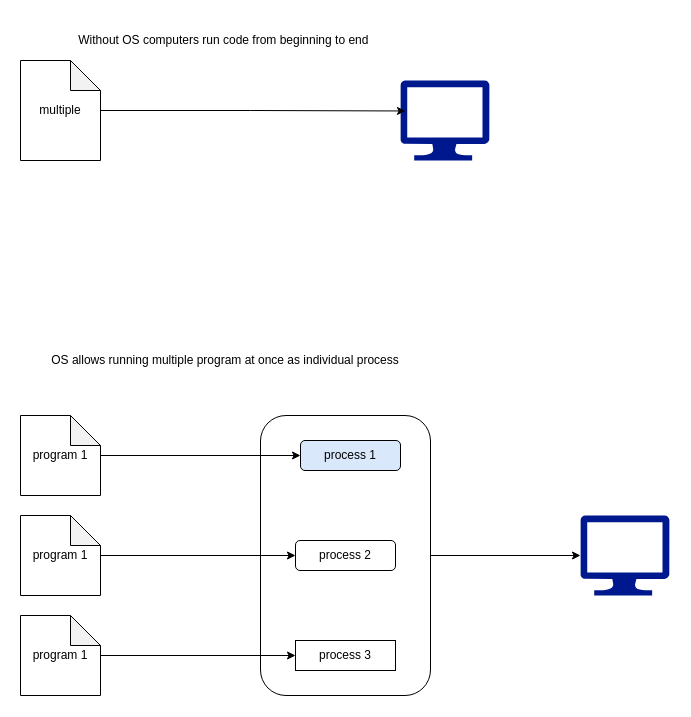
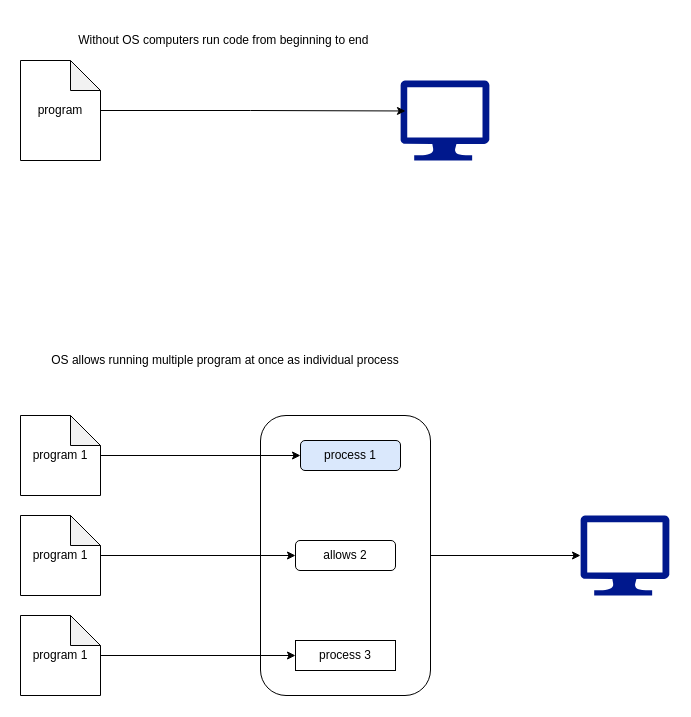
node "multiple": label "multiple" -> "program"
node "process 2": label "process 2" -> "allows 2"
